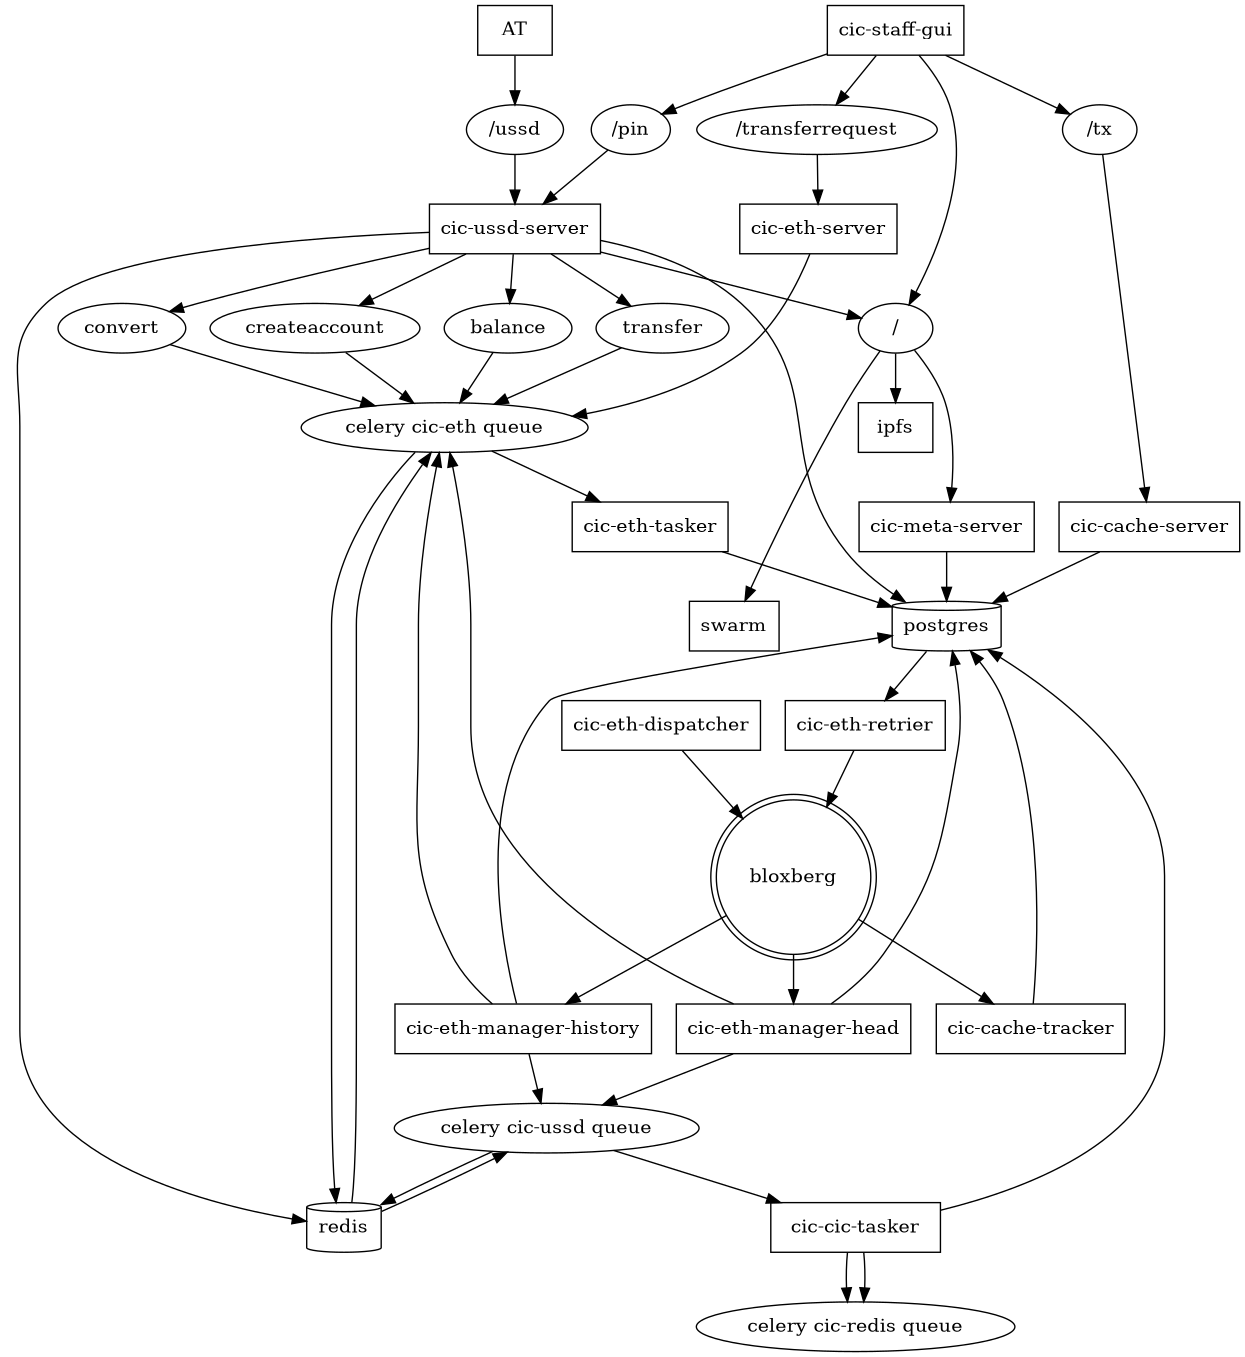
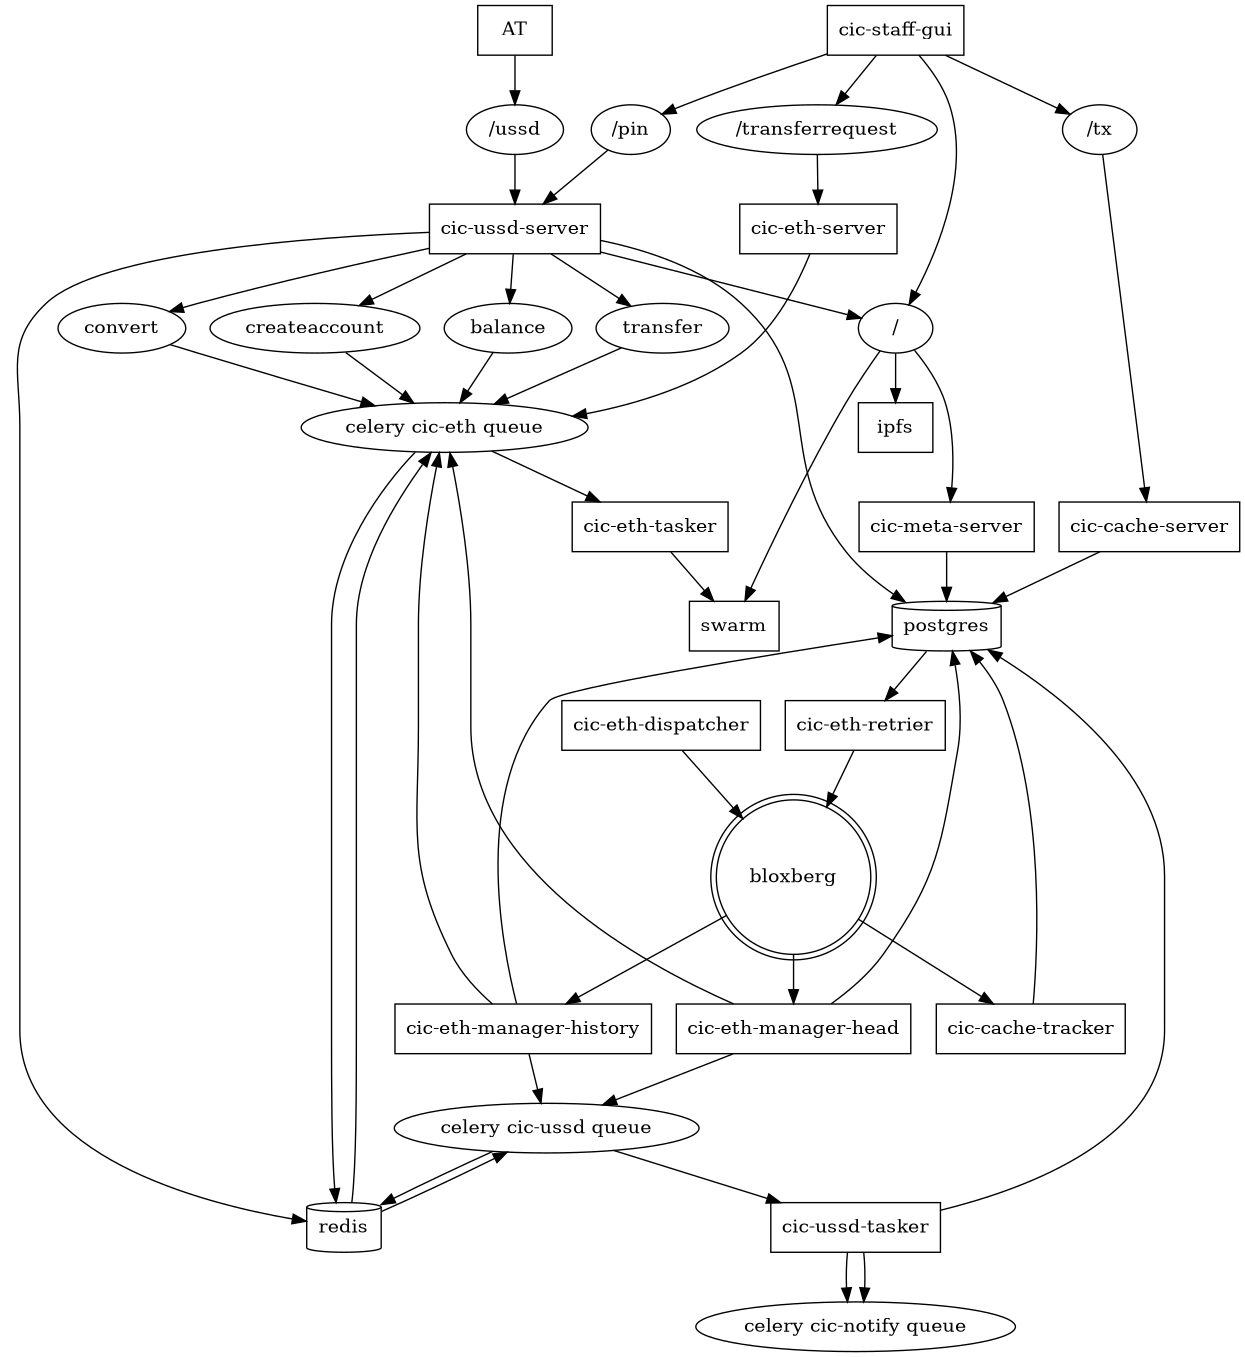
edge "cic-eth-tasker" -> "postgres": now "cic-eth-tasker" -> "swarm"
node "cic-cic-tasker": label "cic-cic-tasker" -> "cic-ussd-tasker"
node "celery cic-redis queue": label "celery cic-redis queue" -> "celery cic-notify queue"
